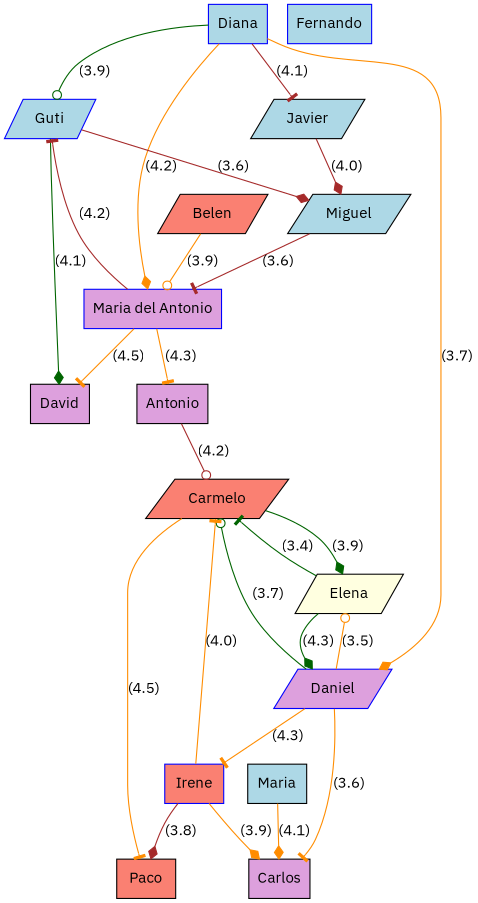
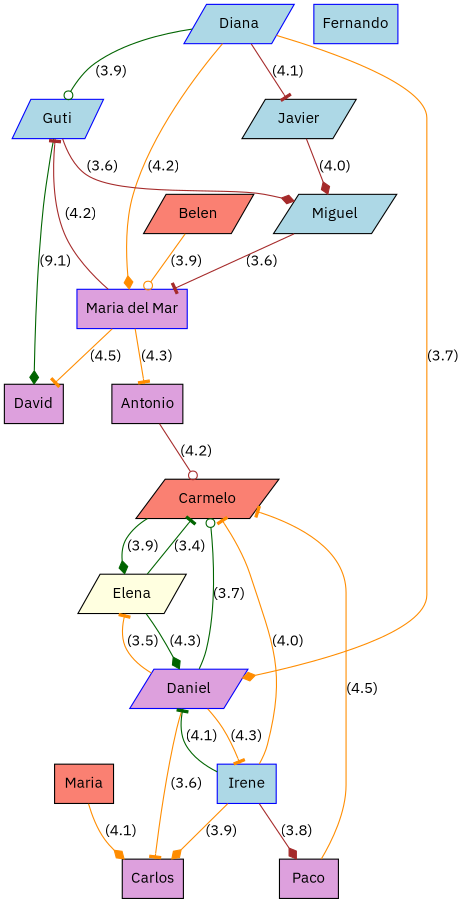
node "Diana": shape box -> parallelogram
edge "Guti" -> "David": label "(4.1)" -> "(9.1)"
node "Maria del Antonio": label "Maria del Antonio" -> "Maria del Mar"
edge "Daniel" -> "Elena": arrowhead odot -> tee
edge "Carmelo" -> "Paco": reversed
edge "Irene" -> "Daniel": added, label "(4.1)"
node "Irene": fillcolor salmon -> lightblue
node "Maria": fillcolor lightblue -> salmon
node "Paco": fillcolor salmon -> plum
